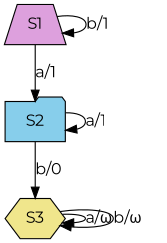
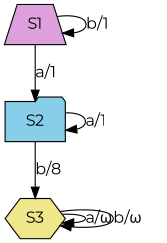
edge "S2" -> "S3": label "b/0" -> "b/8"
